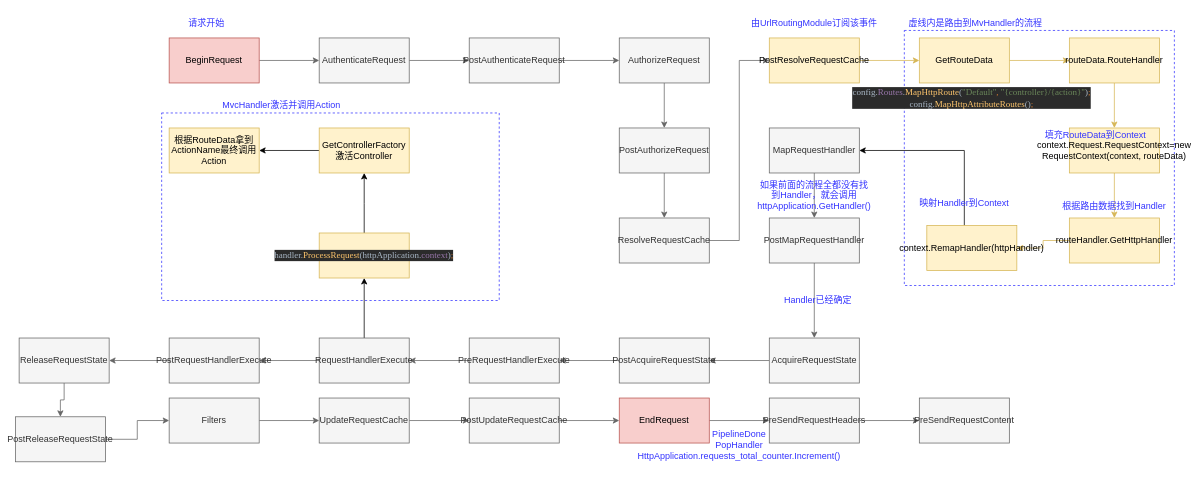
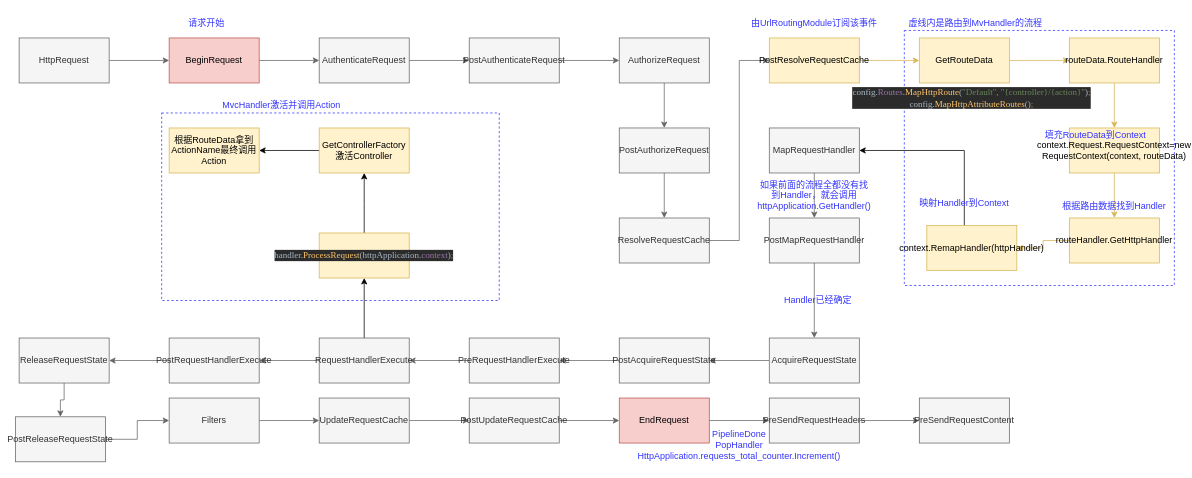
node "HttpRequest": added
edge "HttpRequest" -> "BeginRequest": added
